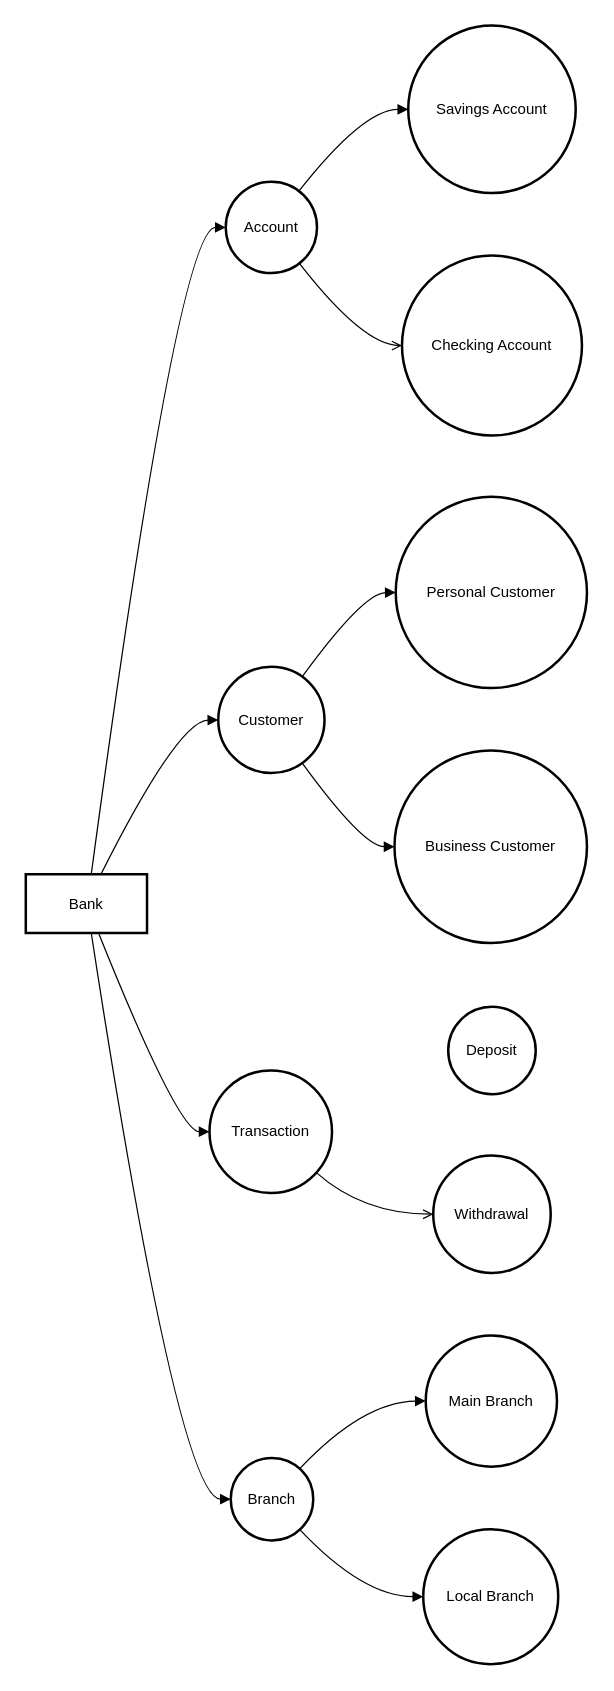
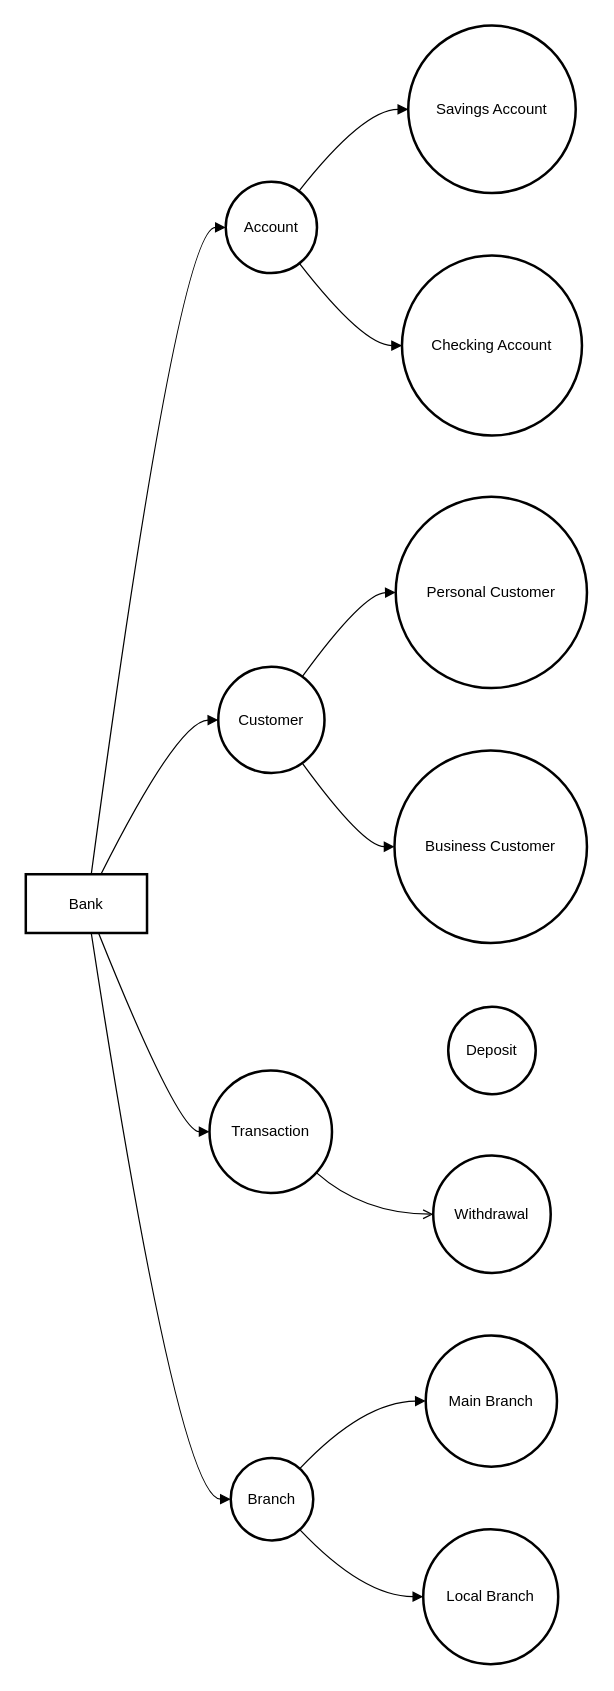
edge "Account" -> "Checking Account": arrowhead open -> block
